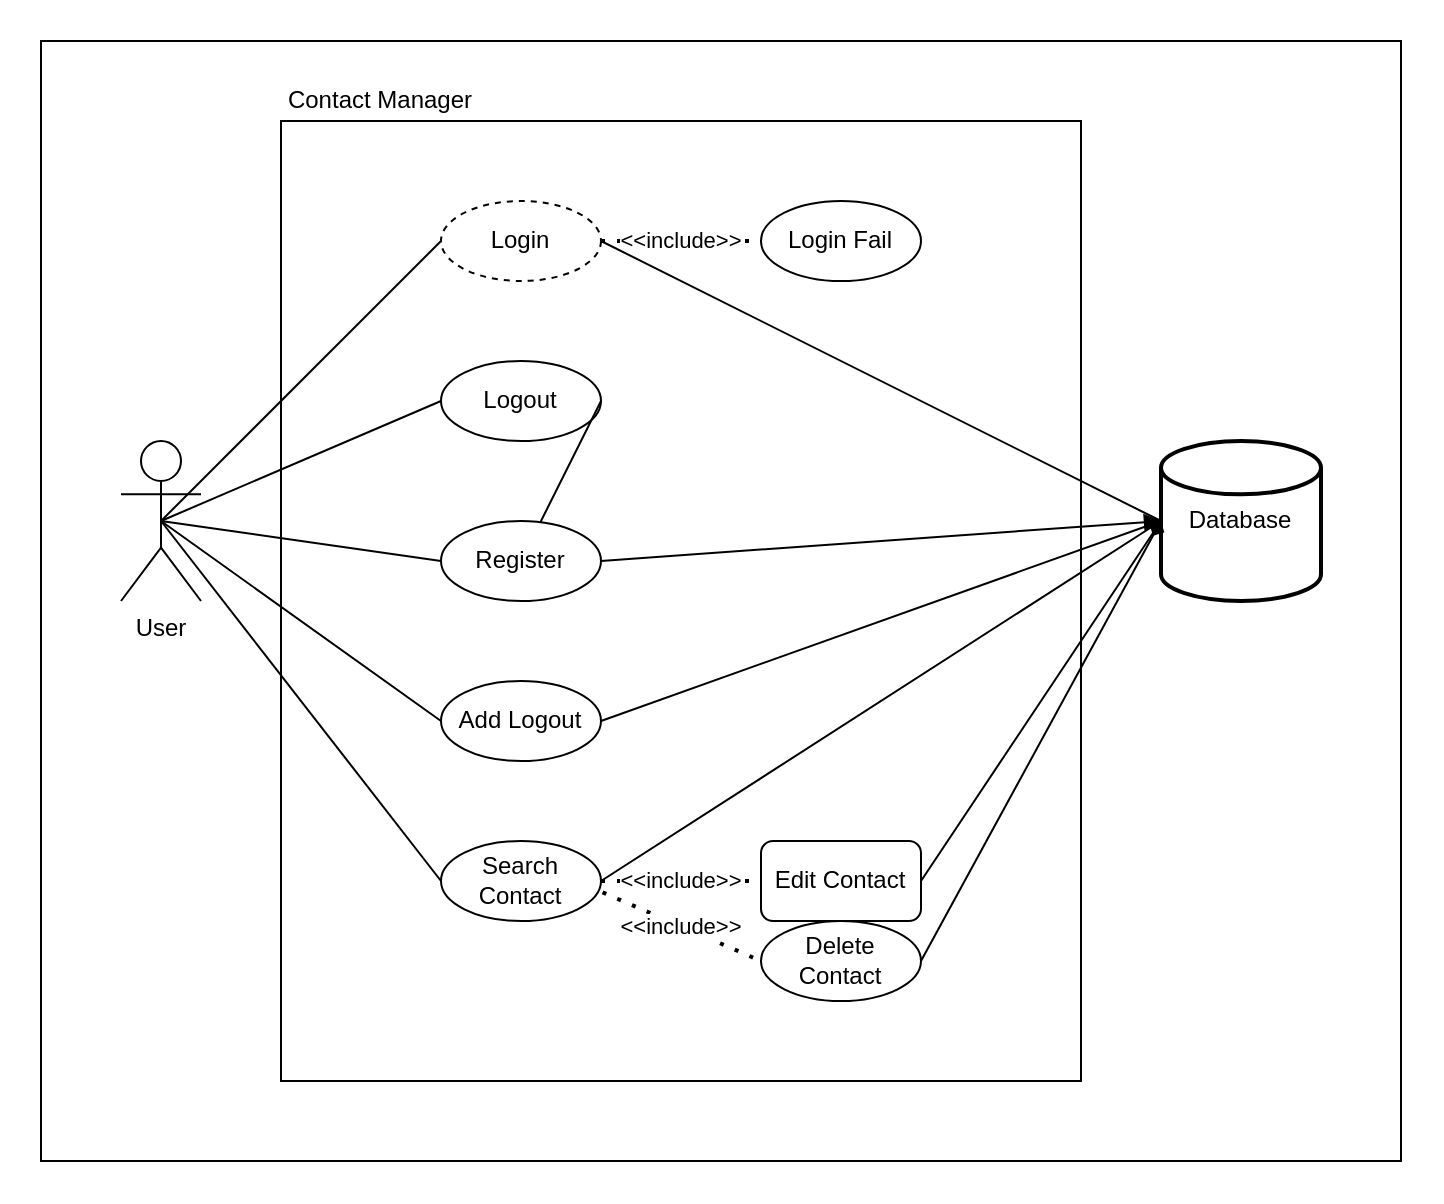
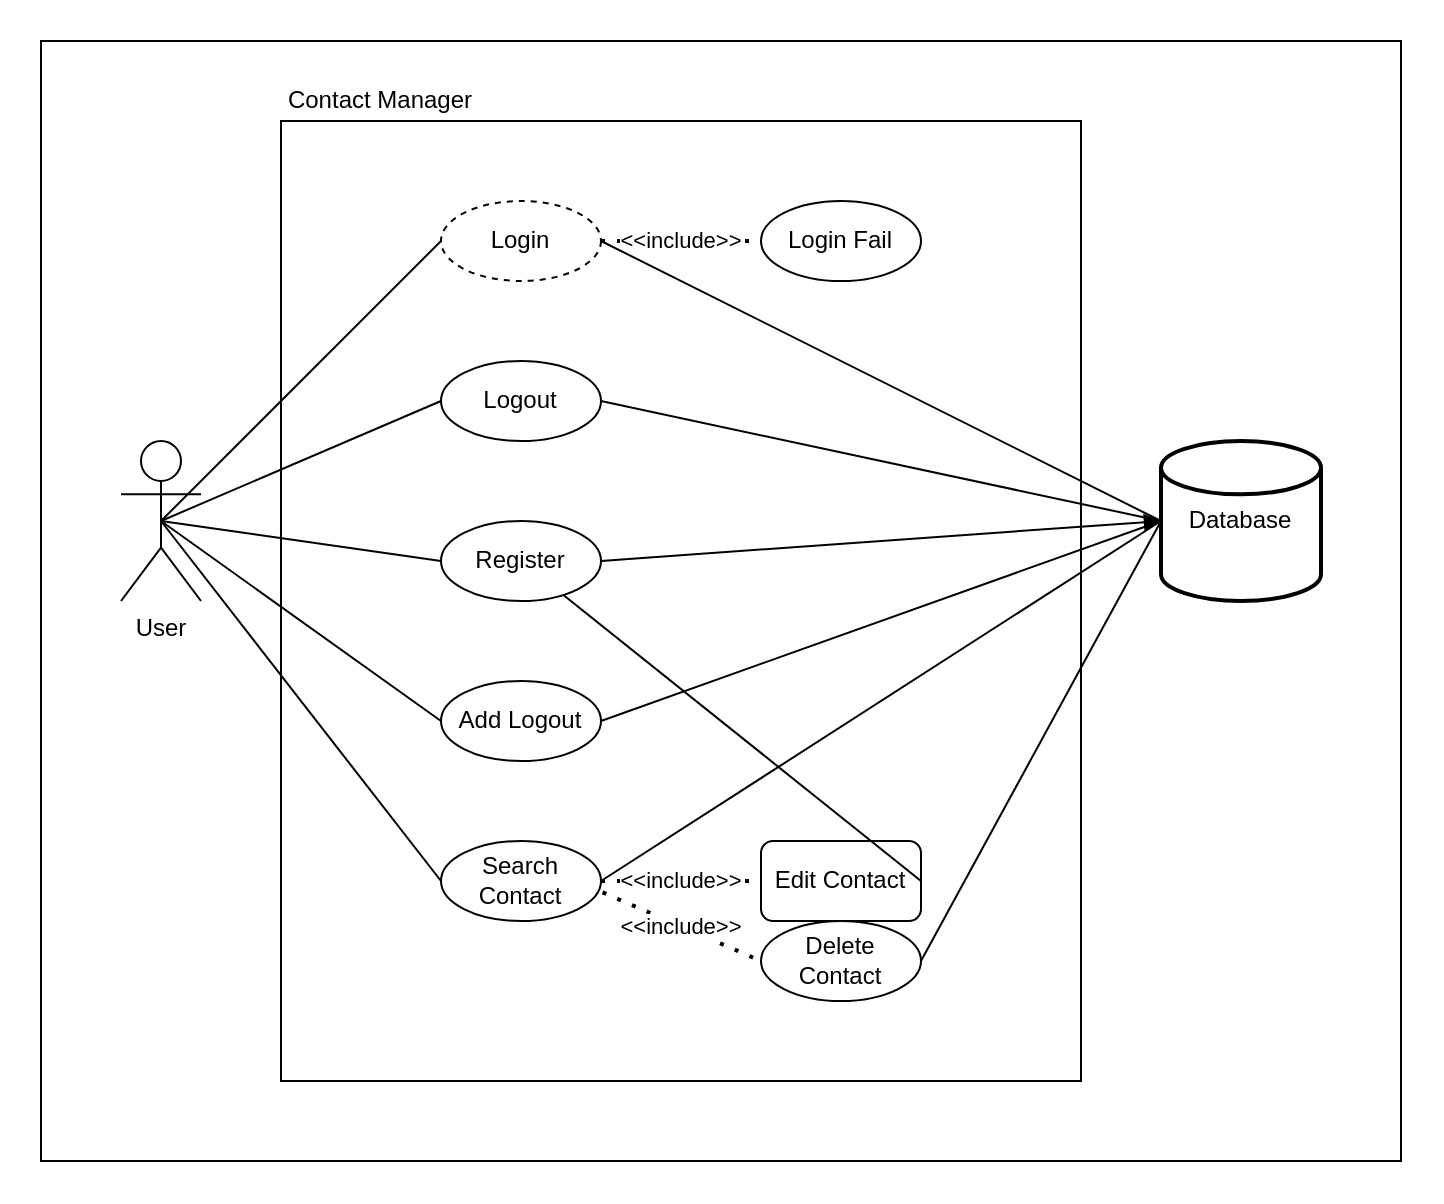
edge "Logout" -- "Register": now "Logout" -- "Database"
edge "Delete Contact" -> "Database": arrowhead diamond -> none
edge "Database" -- "Edit Contact": now "Register" -- "Edit Contact"
